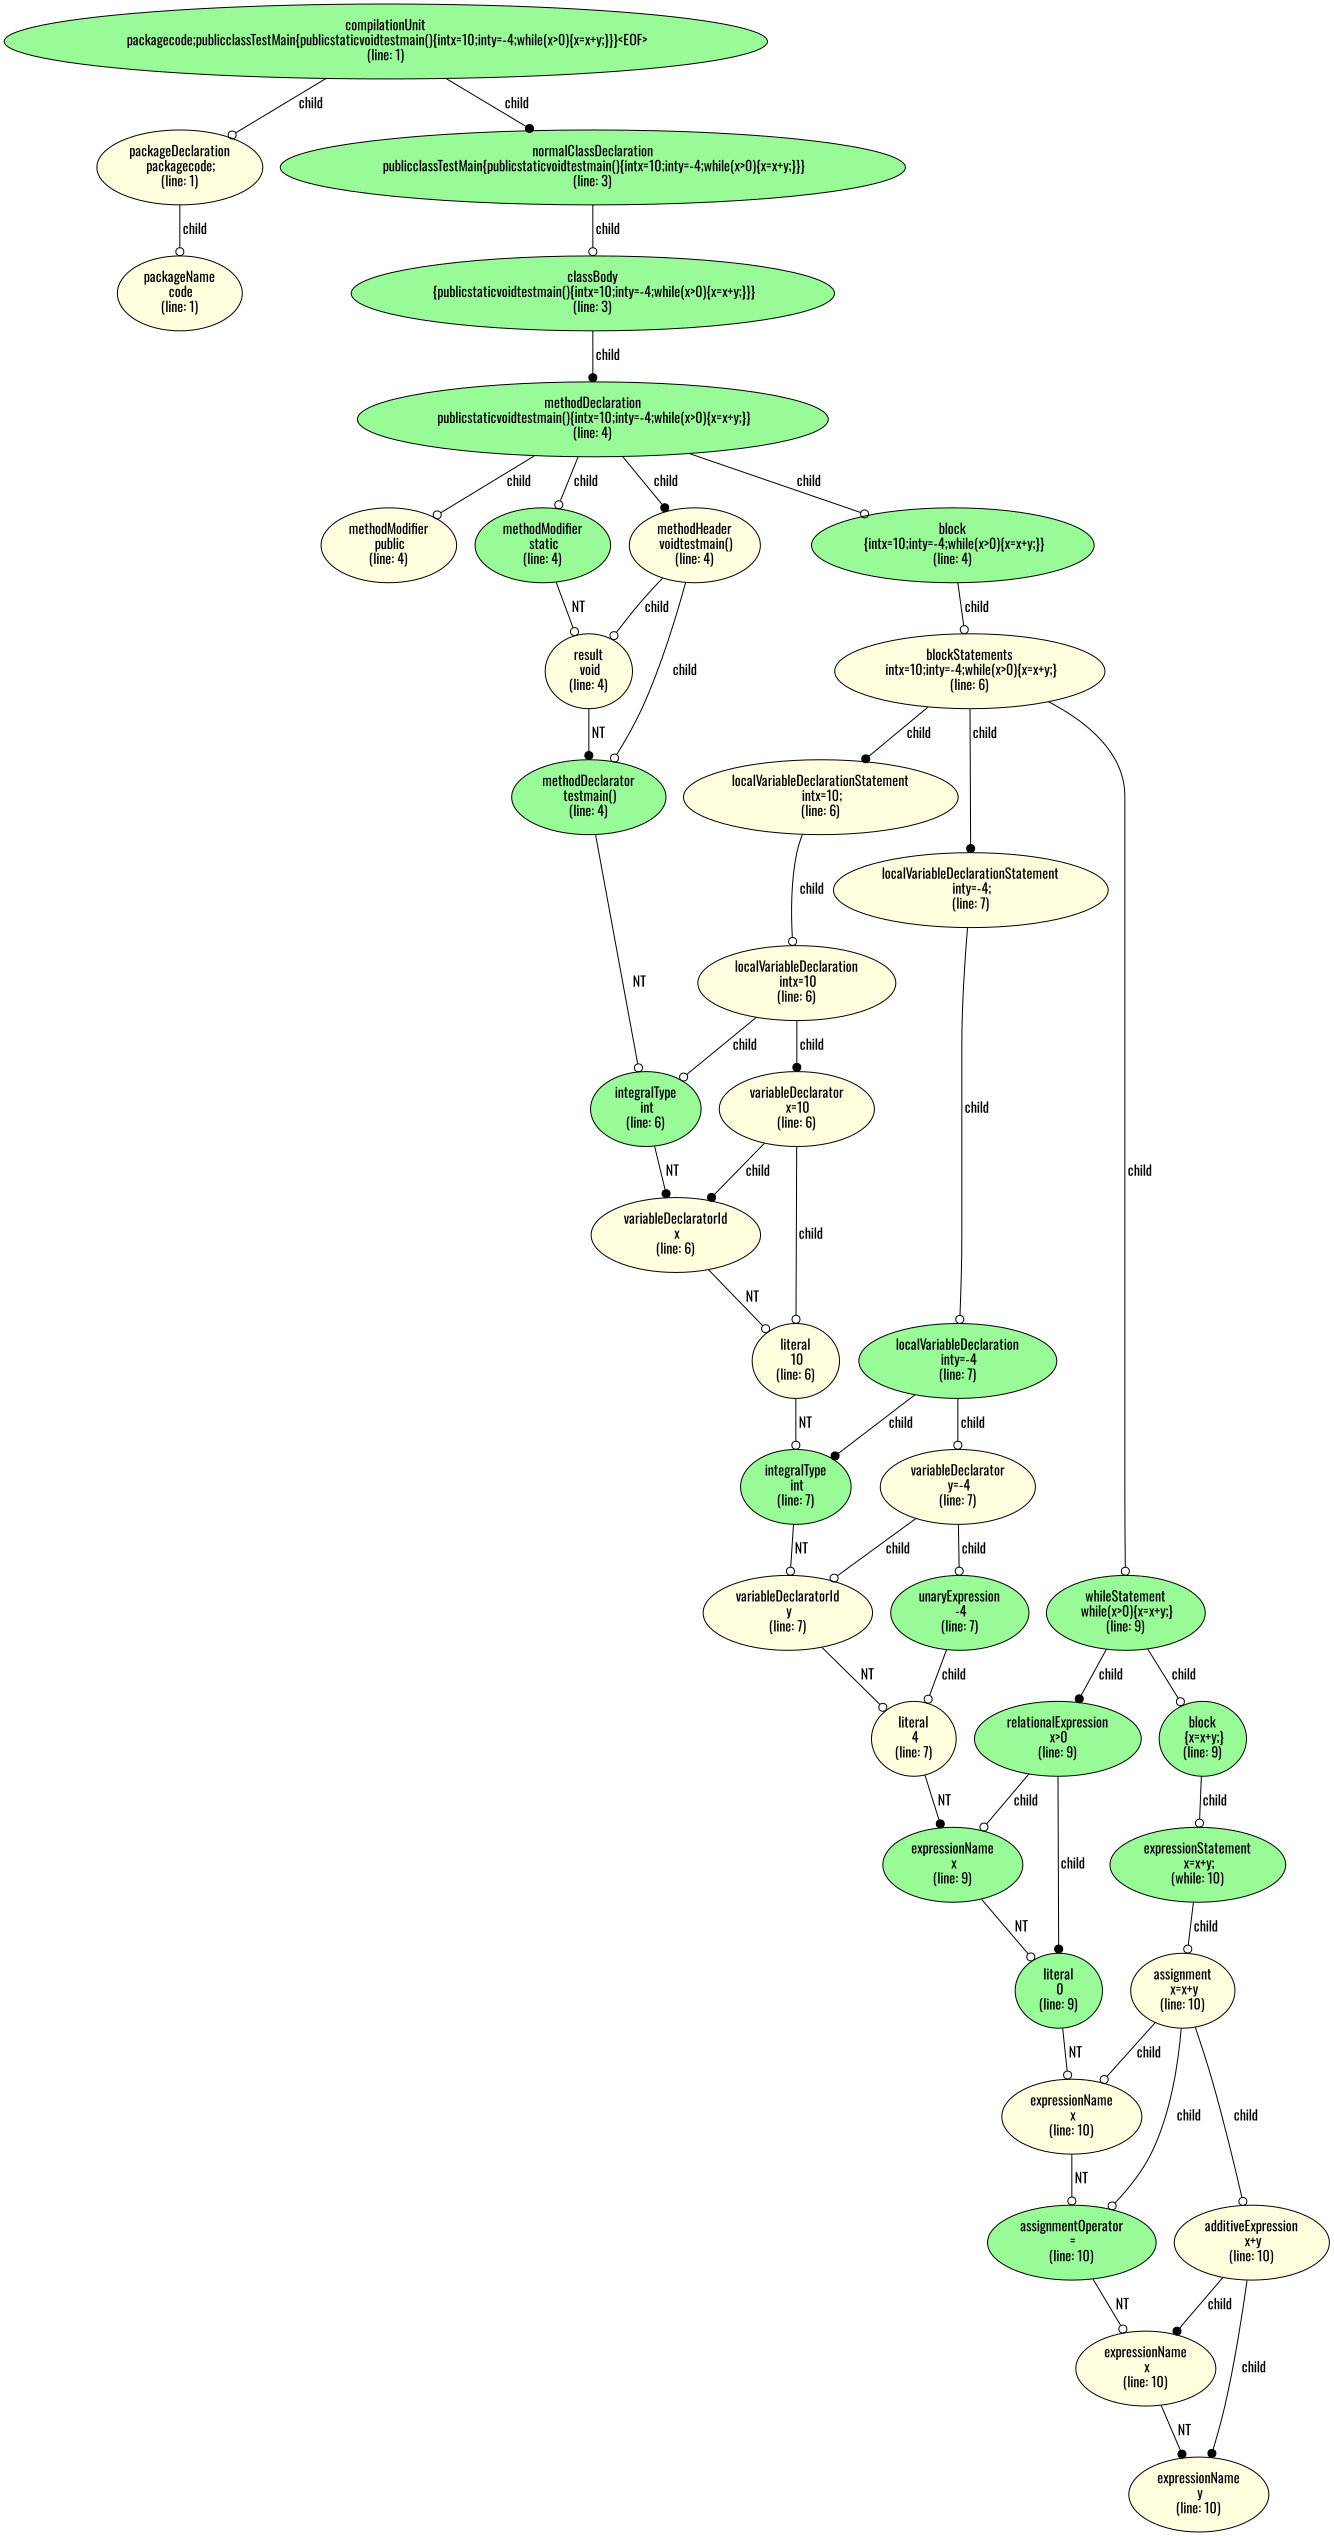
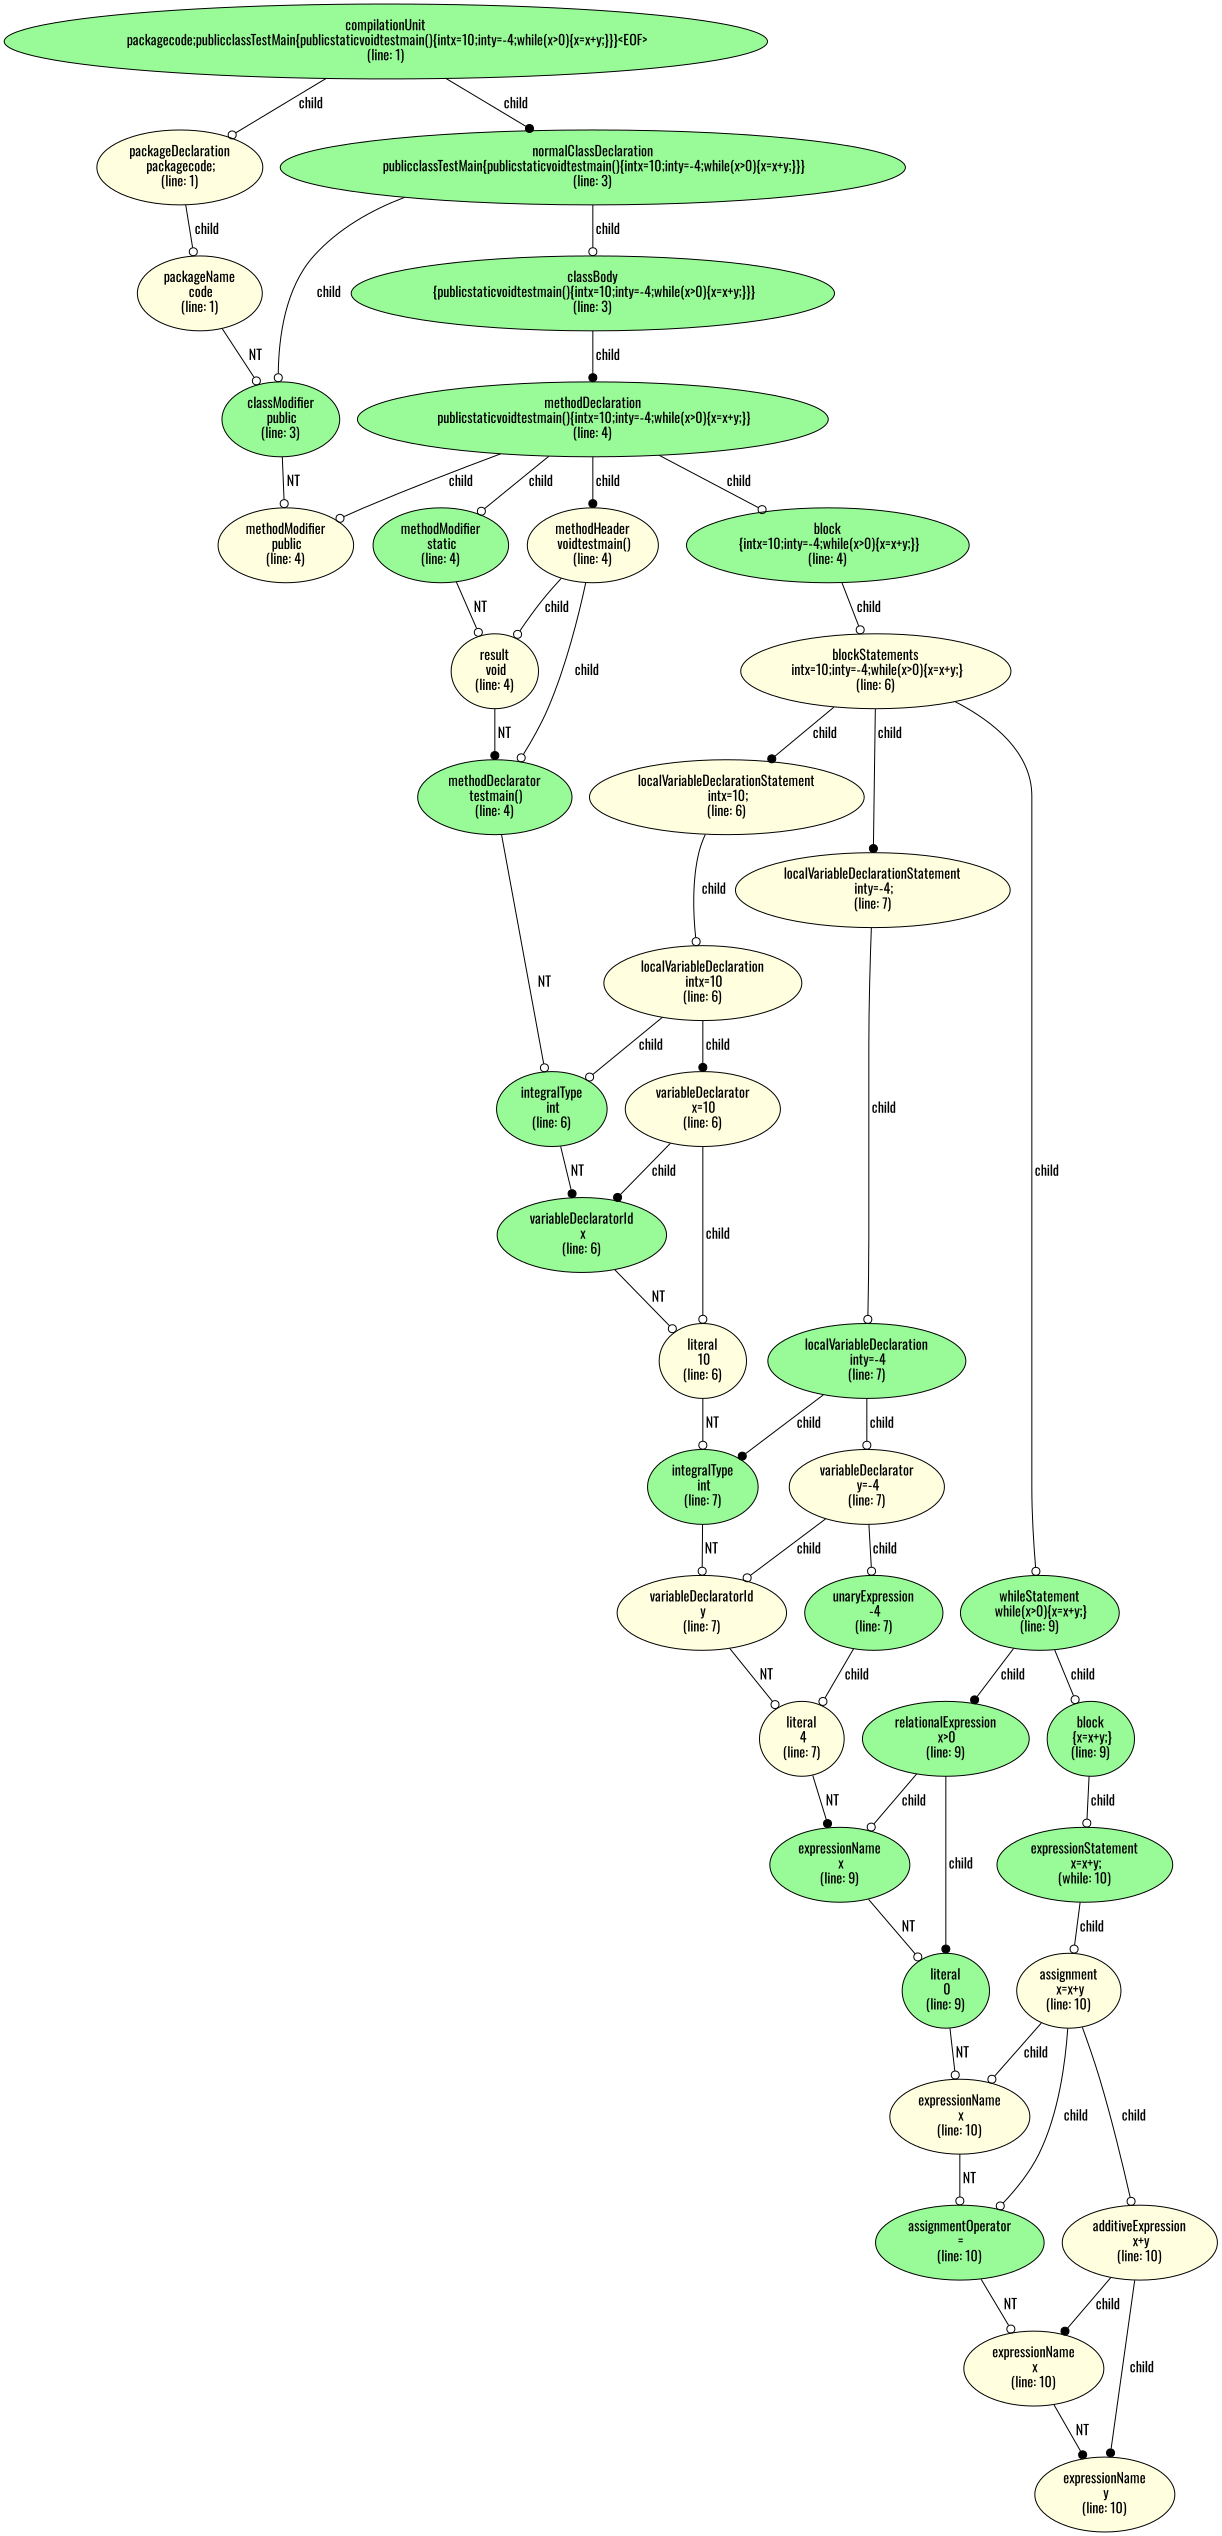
node "classModifier public (line: 3)": added
node "variableDeclaratorId x (line: 6)": fillcolor lightyellow -> palegreen
